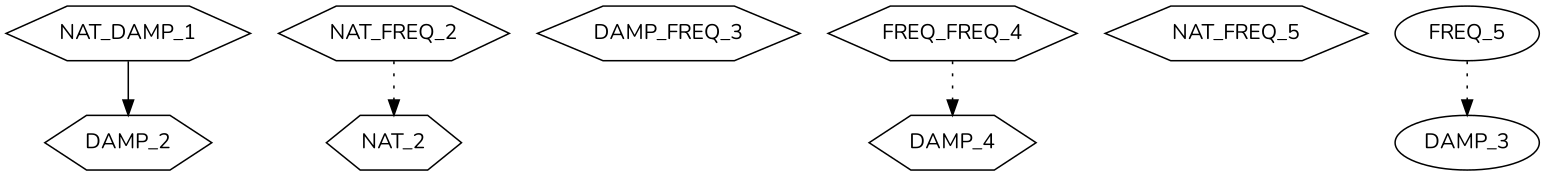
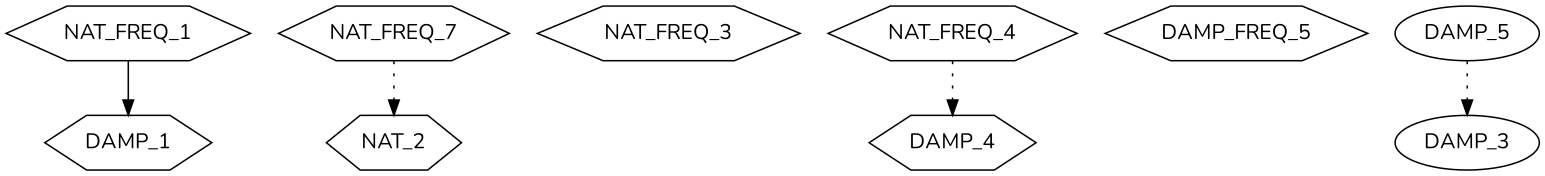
node "NAT_DAMP_1": label "NAT_DAMP_1" -> "NAT_FREQ_1"
node "NAT_FREQ_2": label "NAT_FREQ_2" -> "NAT_FREQ_7"
node "DAMP_FREQ_3": label "DAMP_FREQ_3" -> "NAT_FREQ_3"
node "FREQ_FREQ_4": label "FREQ_FREQ_4" -> "NAT_FREQ_4"
node "NAT_FREQ_5": label "NAT_FREQ_5" -> "DAMP_FREQ_5"
node "FREQ_5": label "FREQ_5" -> "DAMP_5"
node "DAMP_2": label "DAMP_2" -> "DAMP_1"
